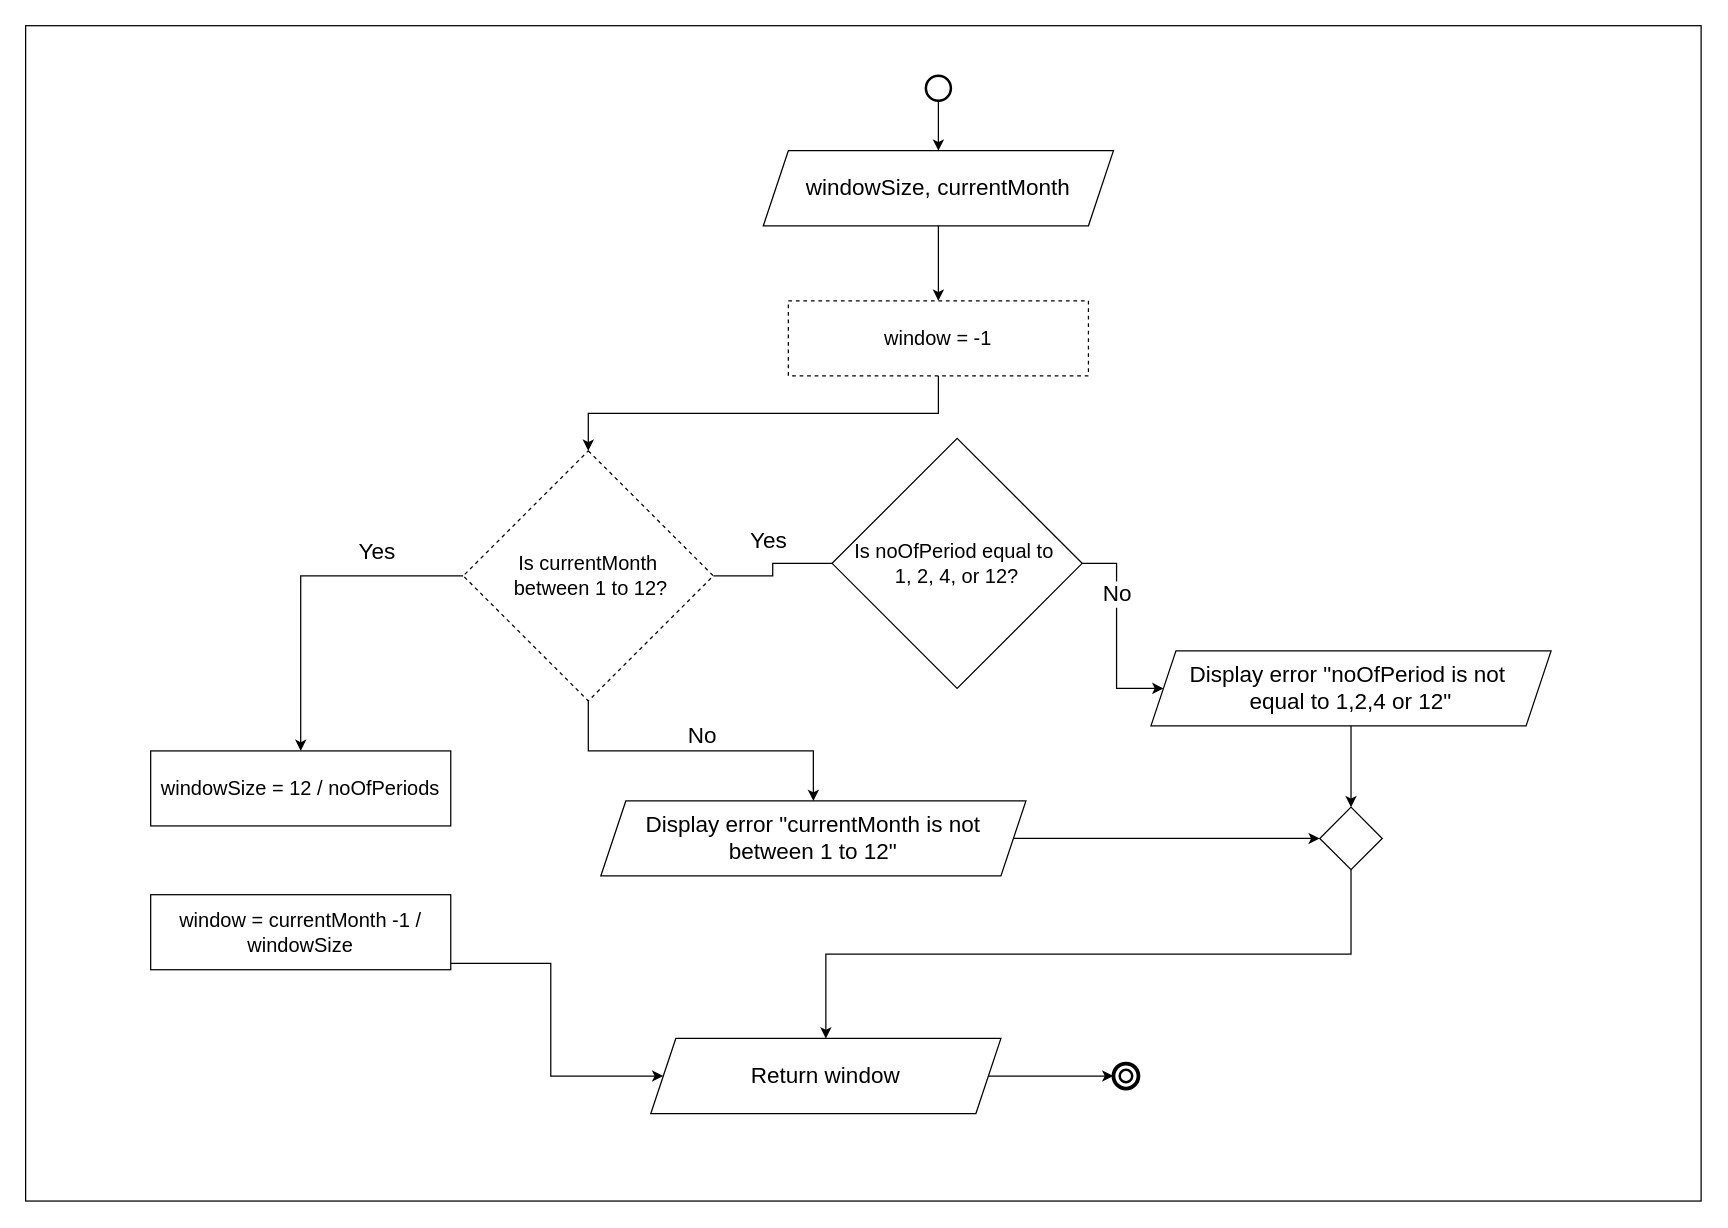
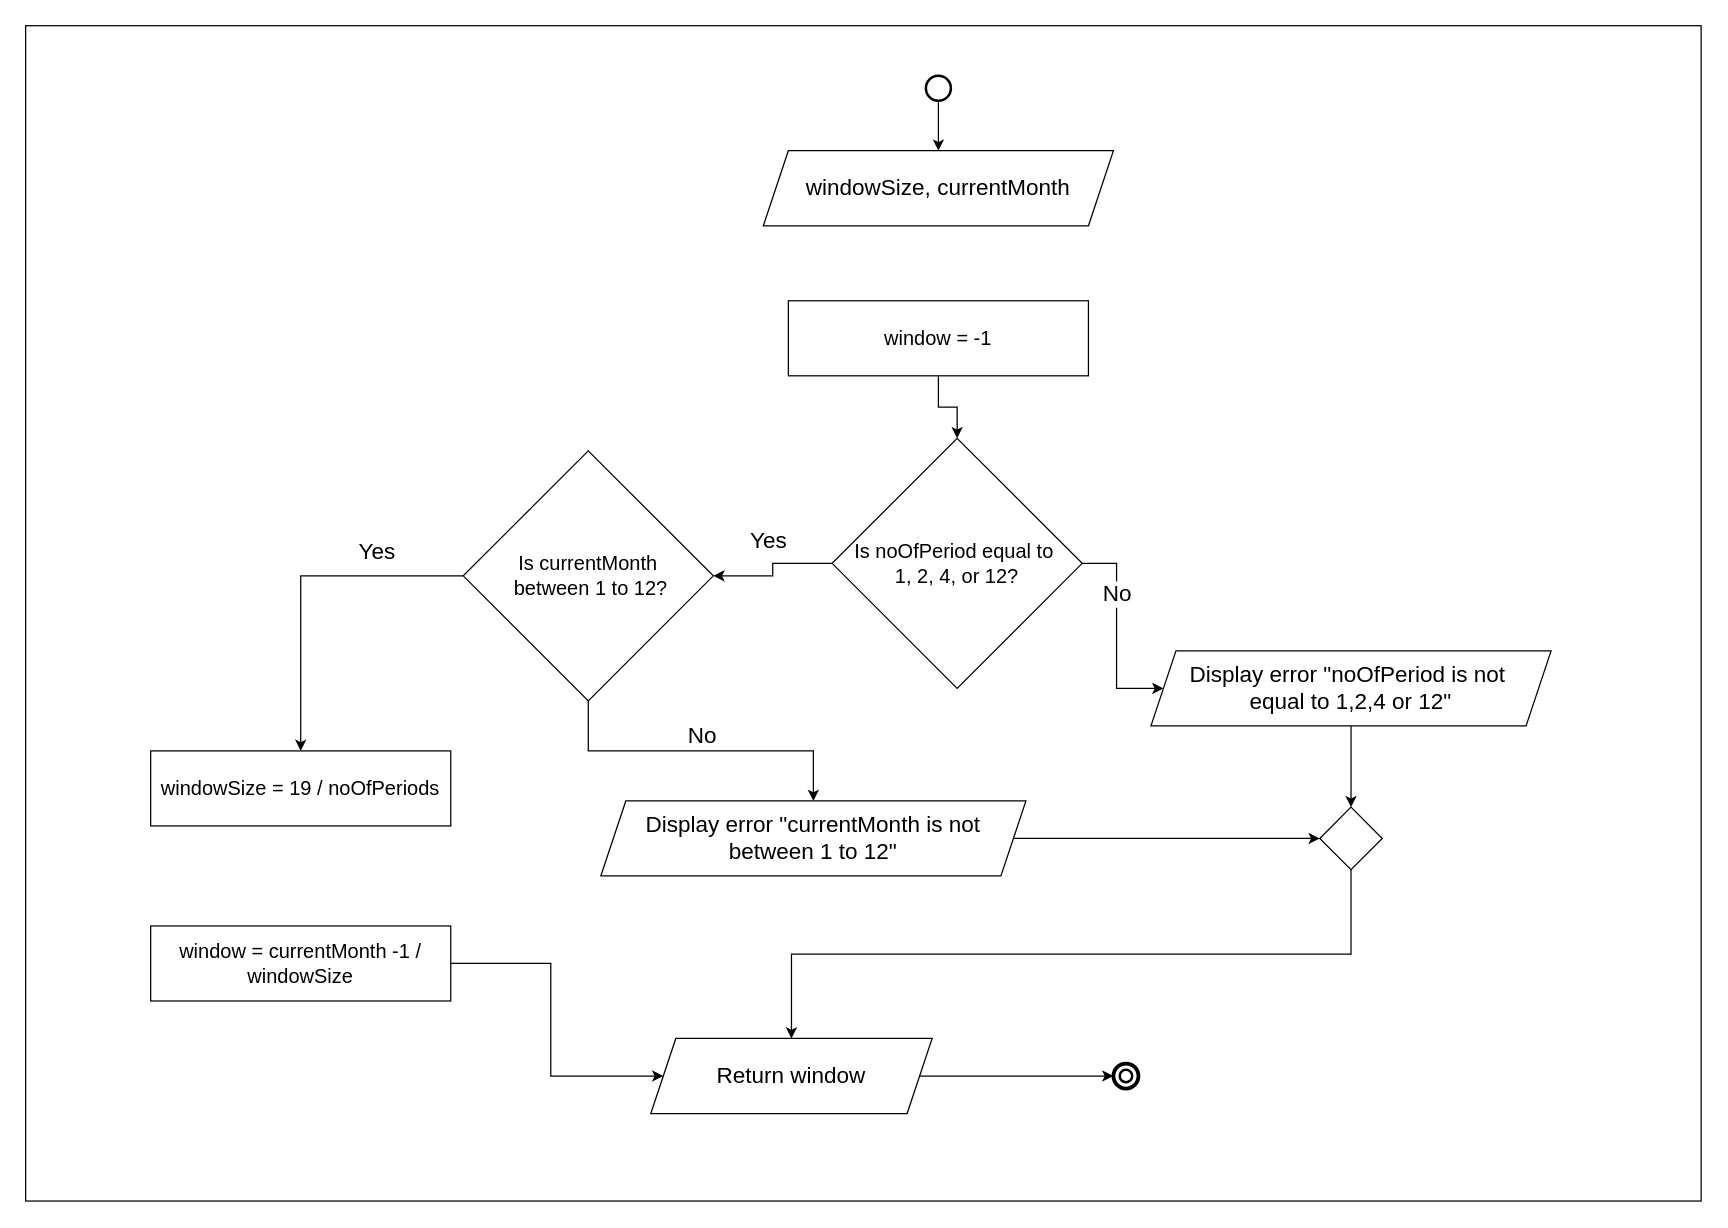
edge "windowSize, currentMonth" -> "window = -1": removed
node "window = -1": style dashed -> solid
edge "window = -1" -> "Is currentMonth between 1 to 12?": now "window = -1" -> "Is noOfPeriod equal to 1, 2, 4, or 12?"
node "Is currentMonth between 1 to 12?": style dashed -> solid
edge "Is noOfPeriod equal to 1, 2, 4, or 12?" -- "Is currentMonth between 1 to 12?": arrowhead none -> classic
node "windowSize = 12 / noOfPeriods": label "windowSize = 12 / noOfPeriods" -> "windowSize = 19 / noOfPeriods"
node "window = currentMonth -1 / windowSize": moved (301, 932) -> (301, 963)
node "Return window": size 350x75 -> 281x75
